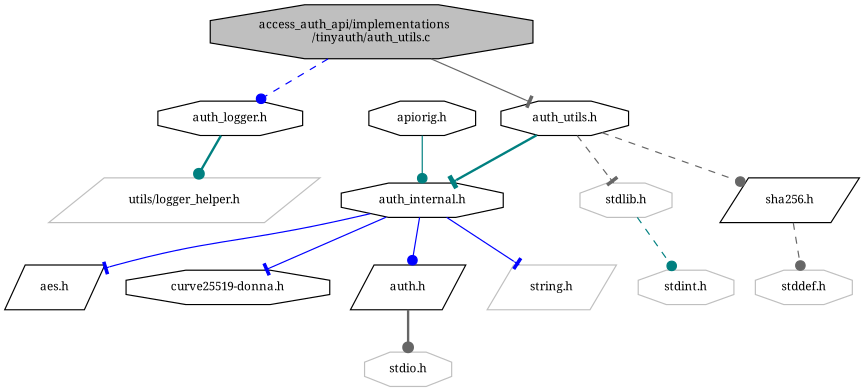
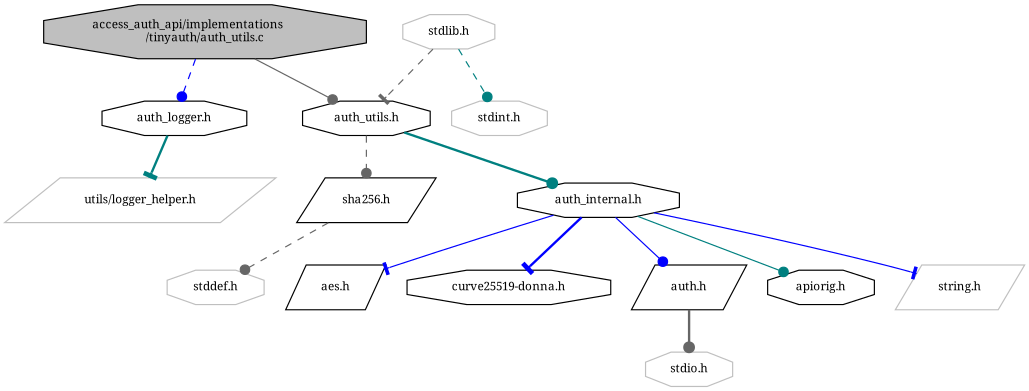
edge "access_auth_api/implementations /tinyauth/auth_utils.c" -> "auth_utils.h": arrowhead tee -> dot
edge "auth_logger.h" -> "utils/logger_helper.h": arrowhead dot -> tee
edge "apiorig.h" -> "auth_internal.h": reversed
edge "auth_utils.h" -> "stdlib.h": reversed
edge "auth_utils.h" -> "auth_internal.h": arrowhead tee -> dot
edge "auth_internal.h" -> "curve25519-donna.h": style solid -> bold
